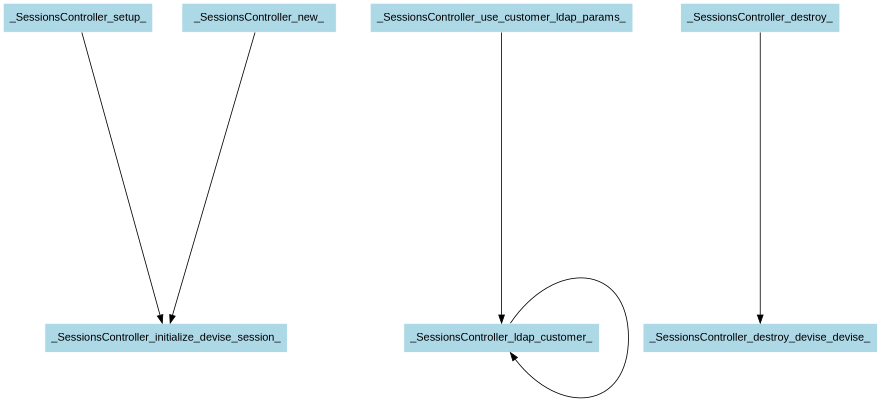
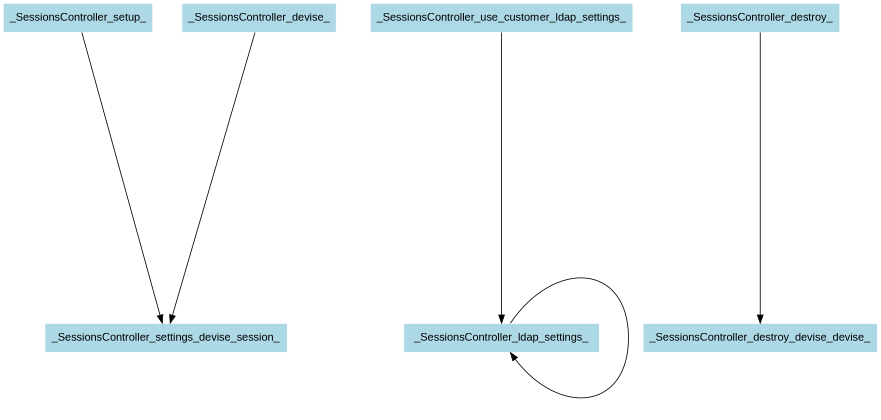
node "_SessionsController_new_": label "_SessionsController_new_" -> "_SessionsController_devise_"
node "_SessionsController_use_customer_ldap_params_": label "_SessionsController_use_customer_ldap_params_" -> "_SessionsController_use_customer_ldap_settings_"
node "_SessionsController_initialize_devise_session_": label "_SessionsController_initialize_devise_session_" -> "_SessionsController_settings_devise_session_"
node "_SessionsController_ldap_customer_": label "_SessionsController_ldap_customer_" -> "_SessionsController_ldap_settings_"
